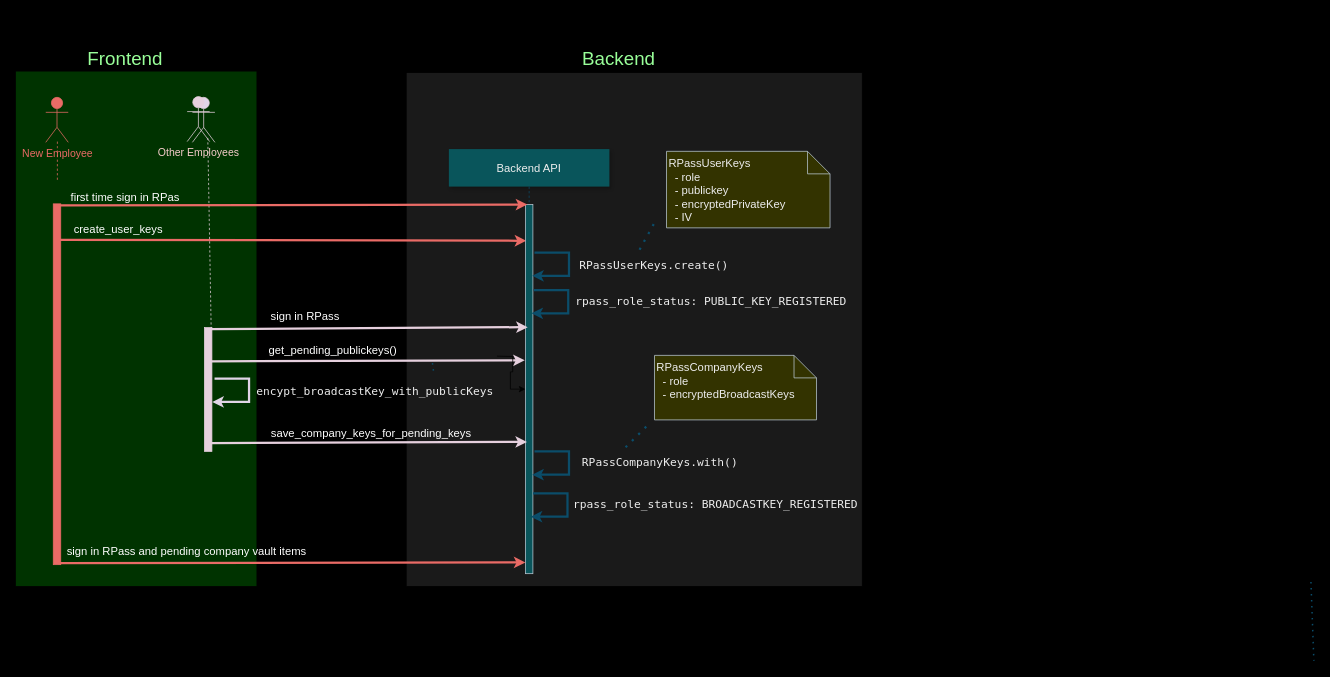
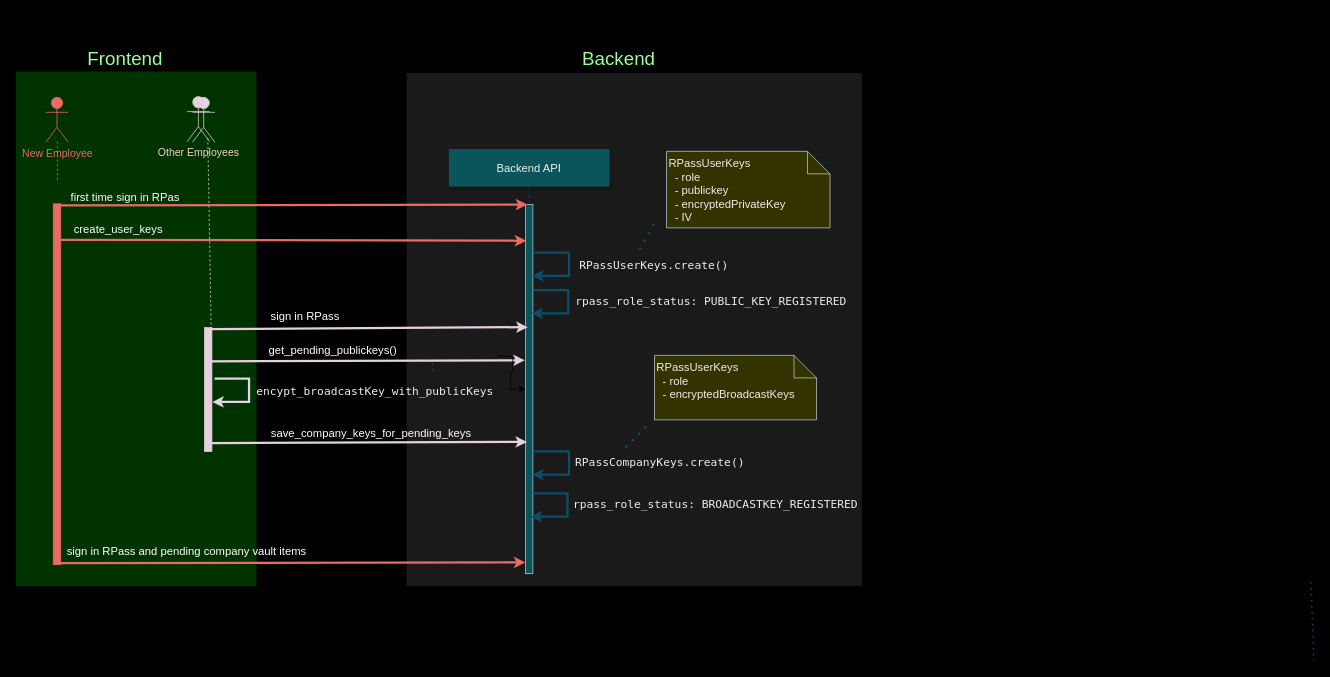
node "RPassCompanyKeys - role - encryptedBroadcastKeys": label "RPassCompanyKeys - role - encryptedBroadcastKeys" -> "RPassUserKeys - role - encryptedBroadcastKeys"
node "RPassCompanyKeys.with()": label "RPassCompanyKeys.with()" -> "RPassCompanyKeys.create()"
